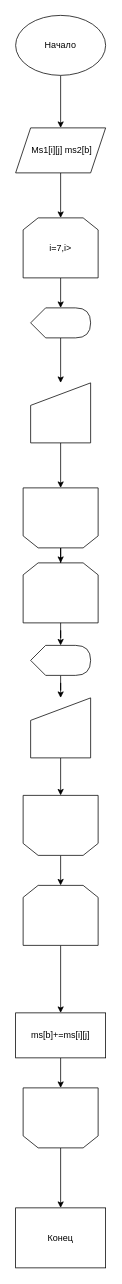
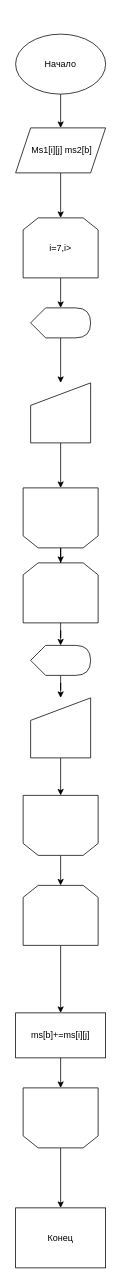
node "Начало": moved (60, 45) -> (60, 64)
